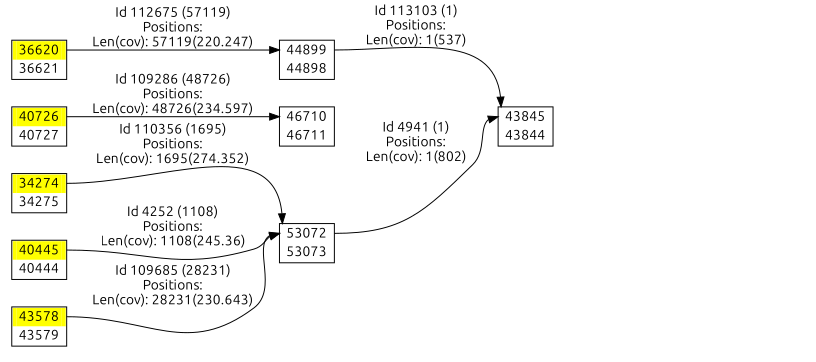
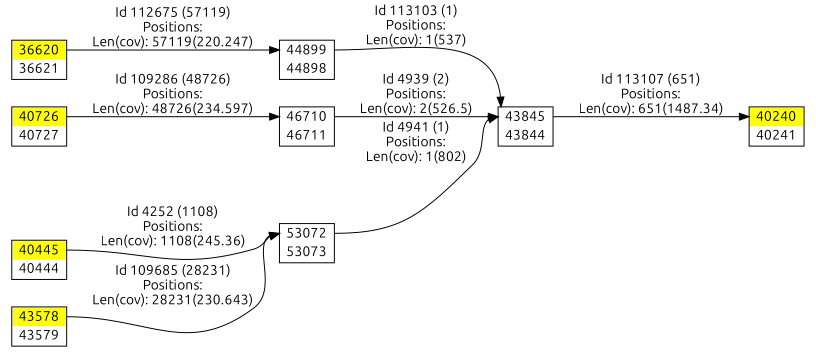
edge "46710" -> "43845": added, label "Id 4939 (2) Positions: Len(cov): 2(526.5)"
node "40240": added
node "34274": removed
